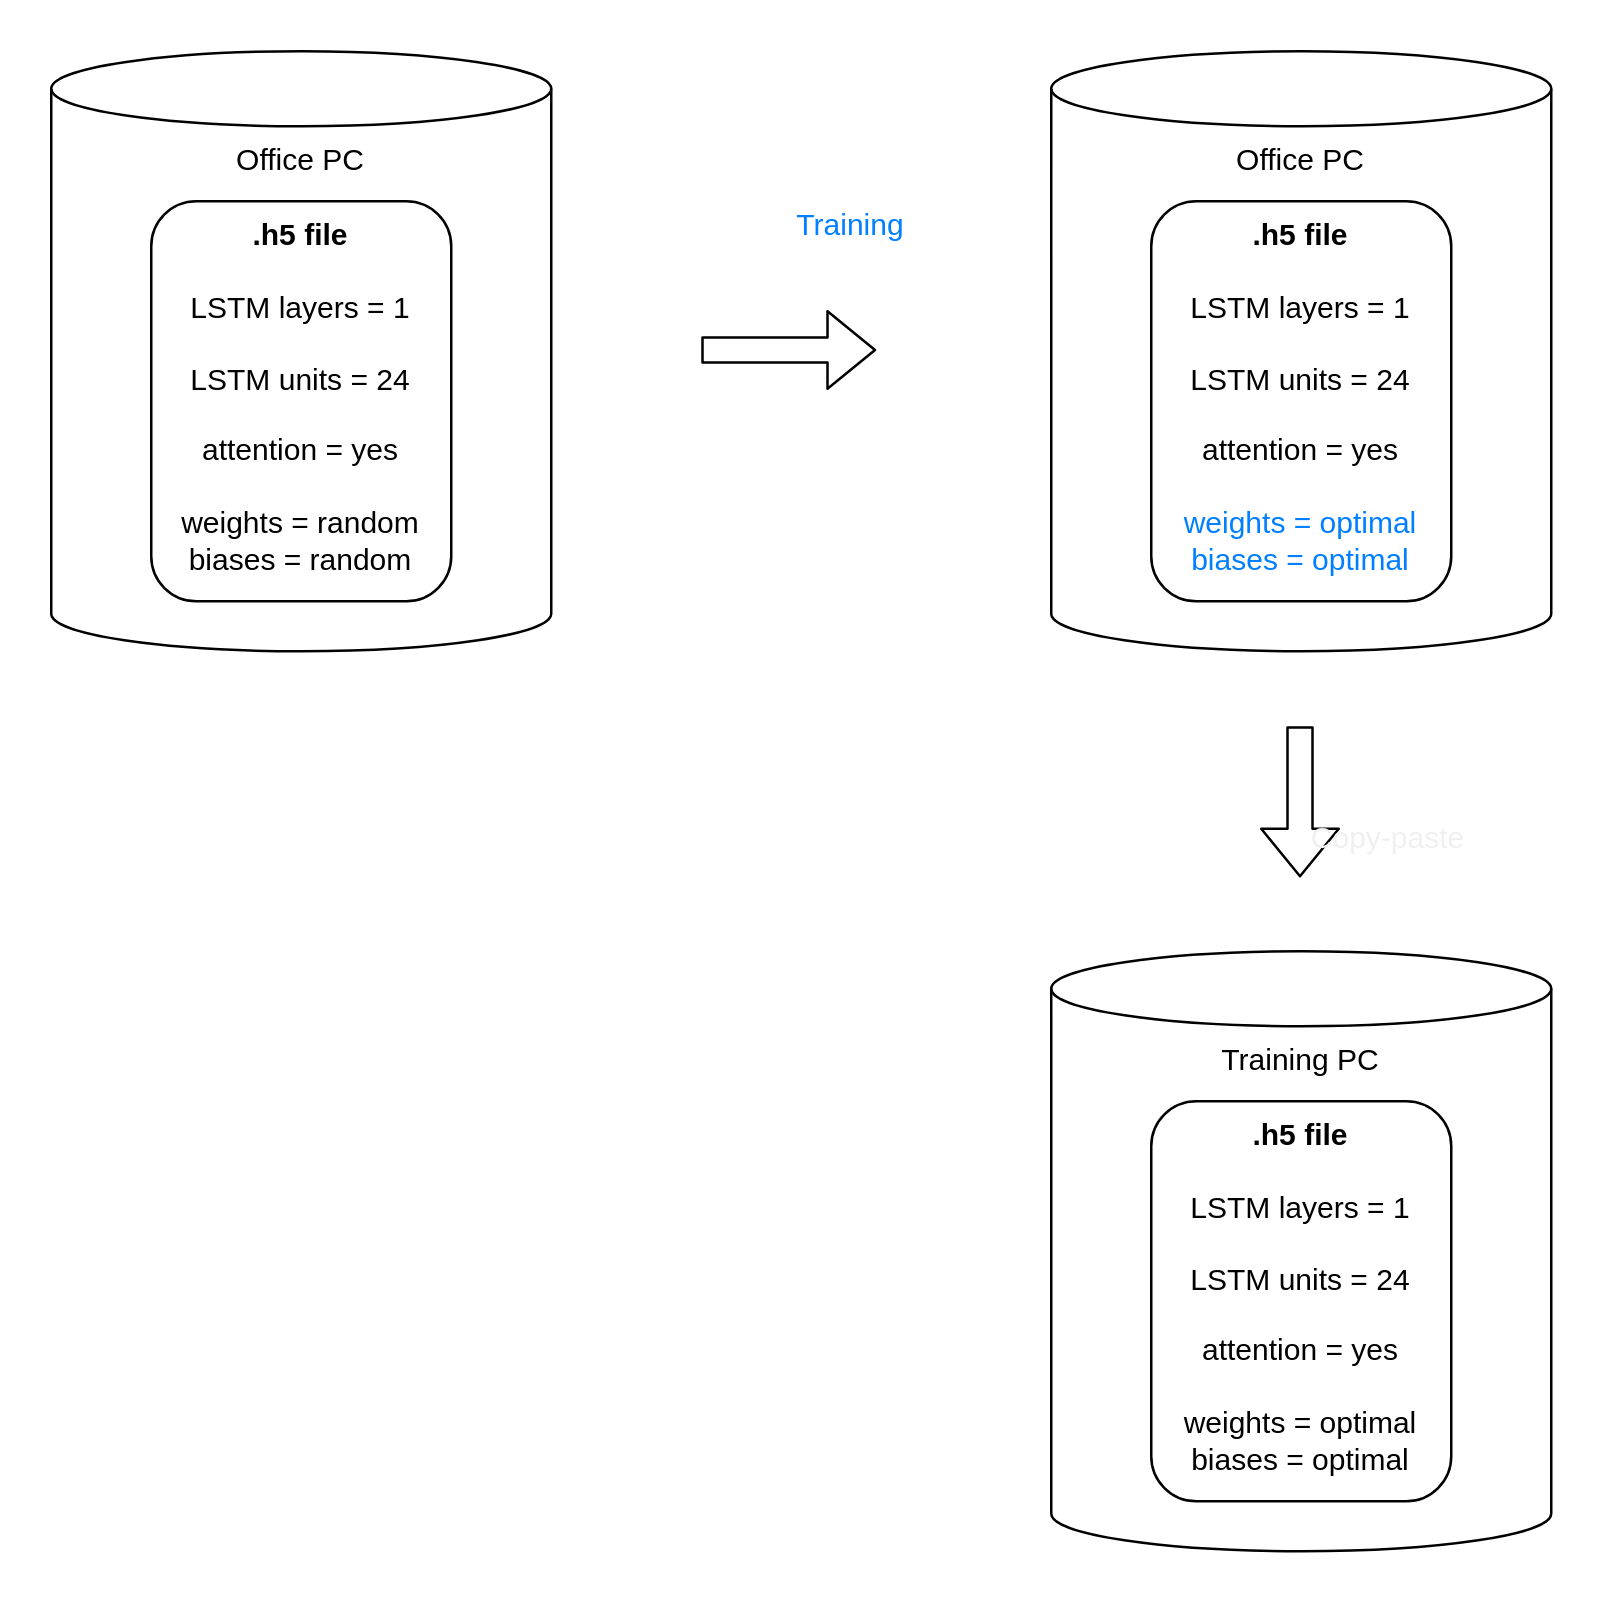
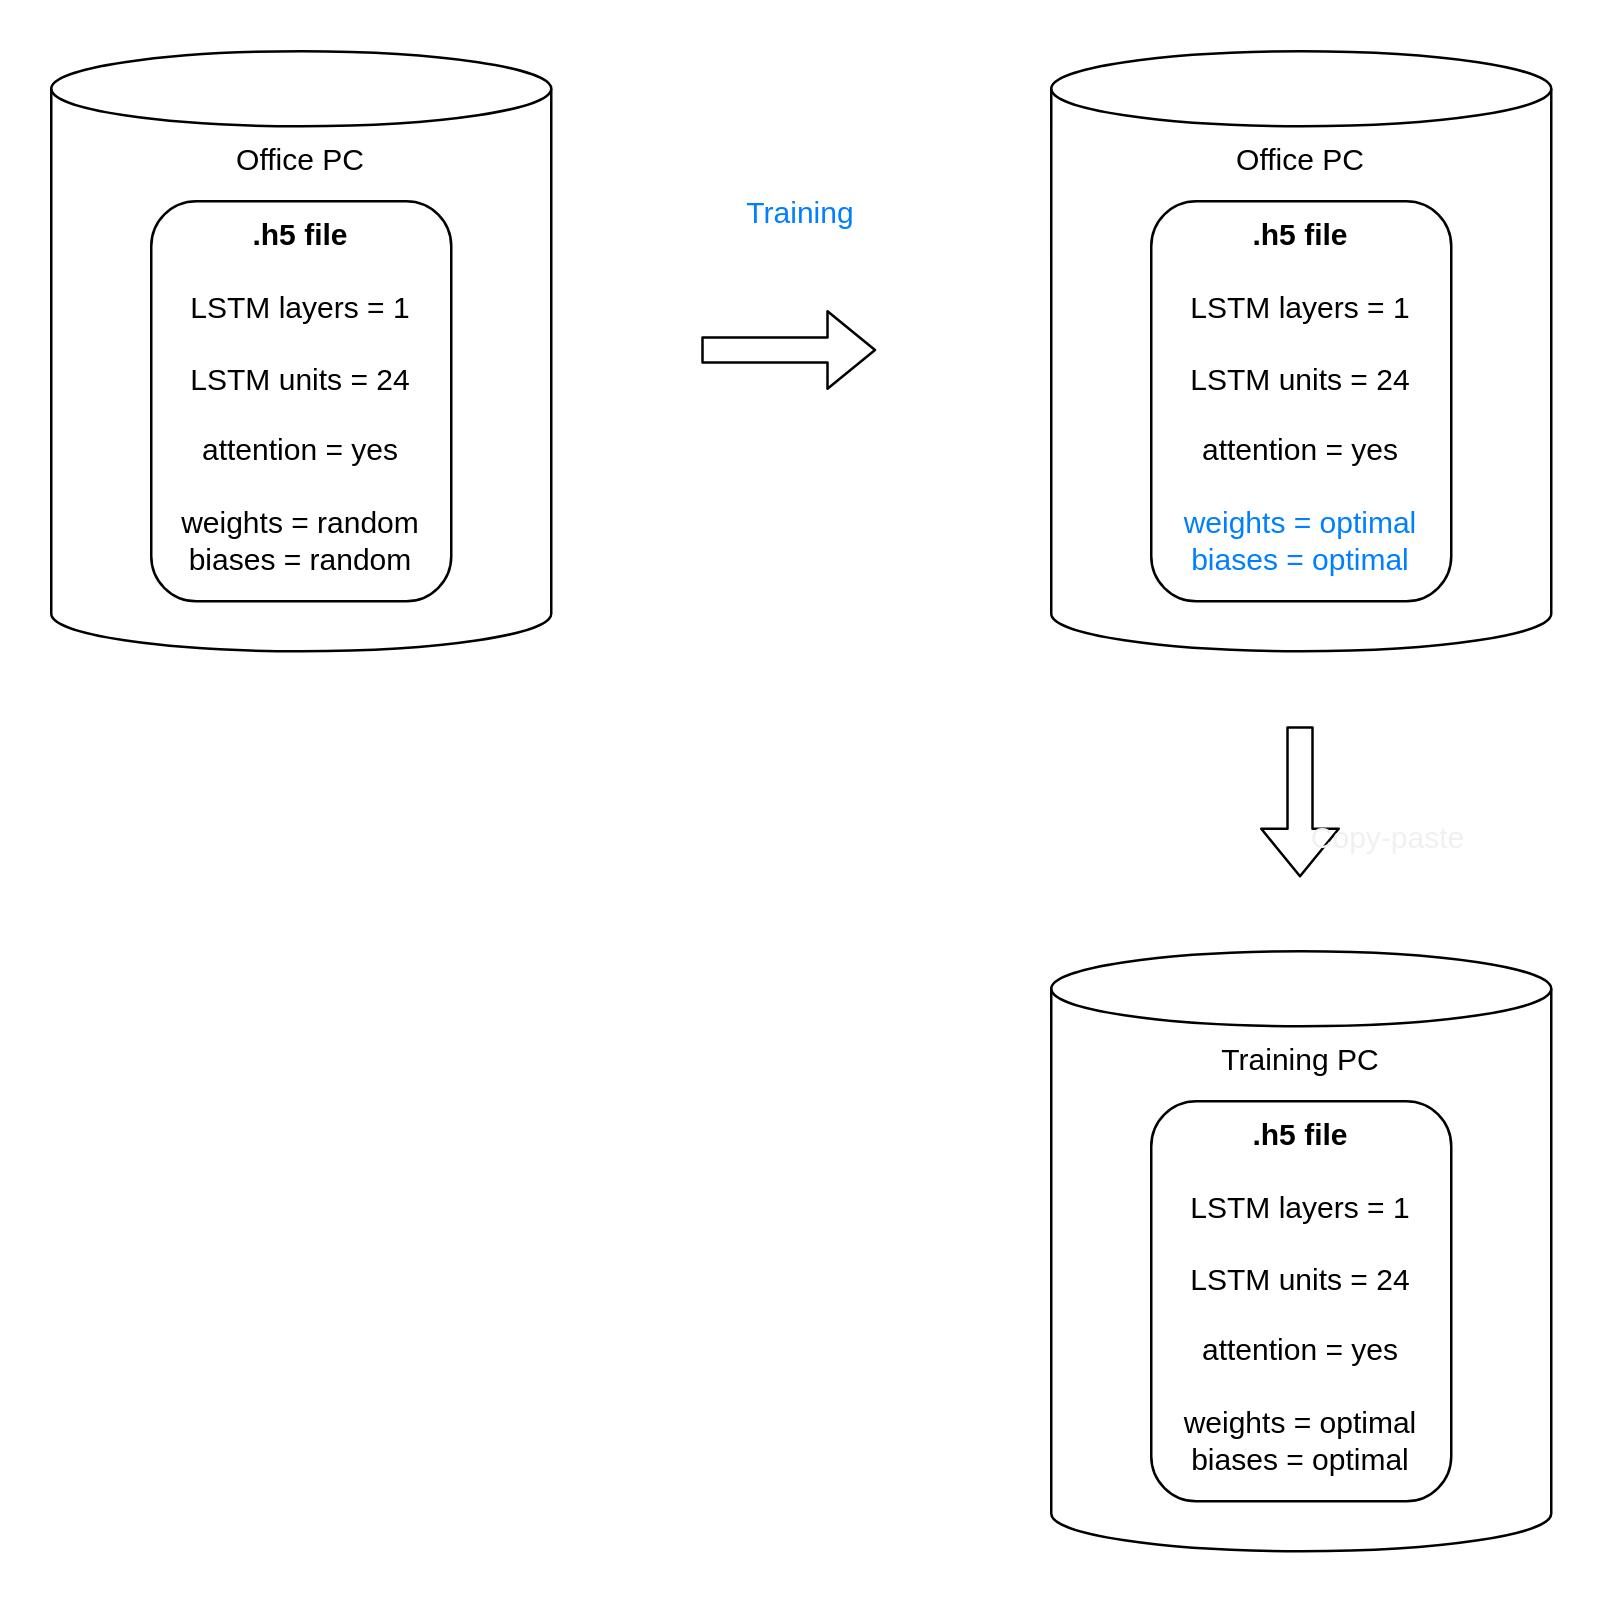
node "Training": moved (851, 226) -> (801, 214)
